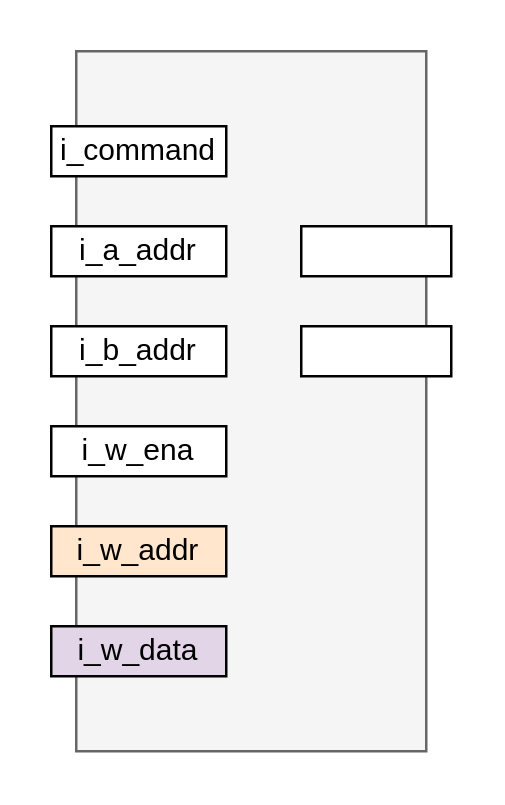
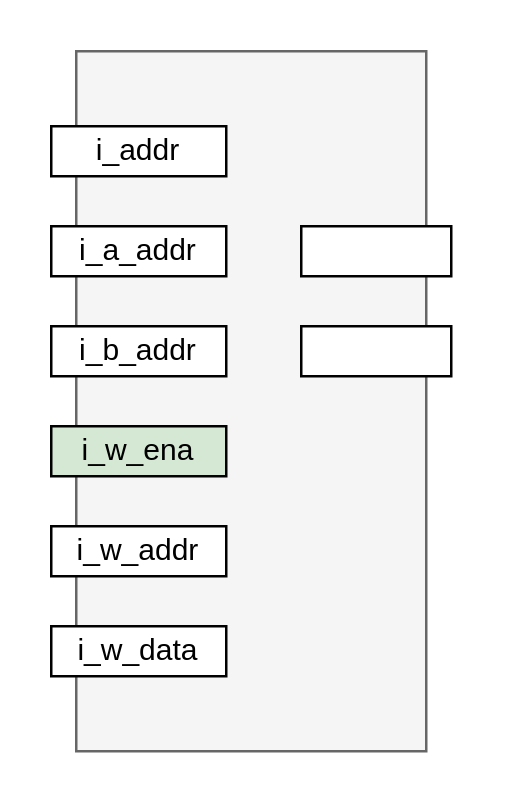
node "i_command": label "i_command" -> "i_addr"
node "i_w_ena": fillcolor #ffffff -> #d5e8d4
node "i_w_addr": fillcolor #ffe6cc -> #ffffff
node "i_w_data": fillcolor #e1d5e7 -> #ffffff
